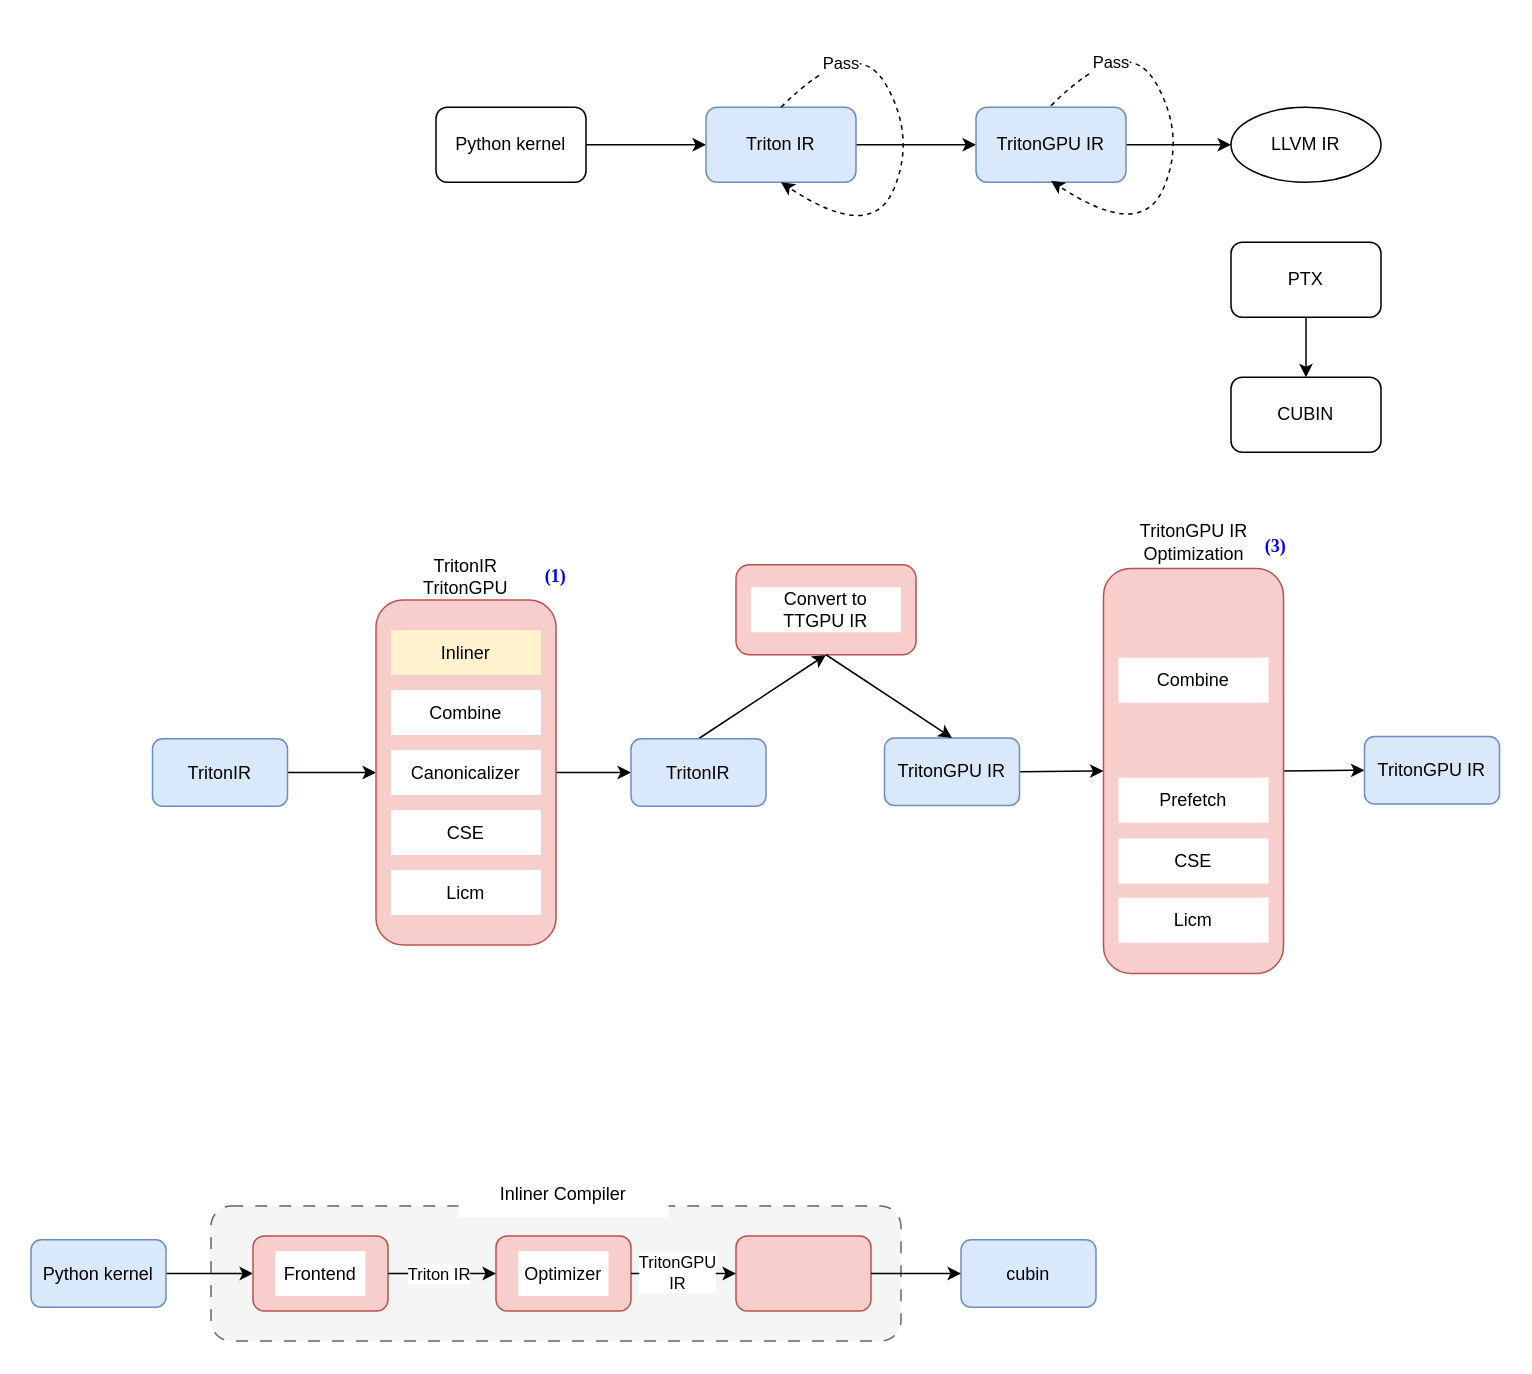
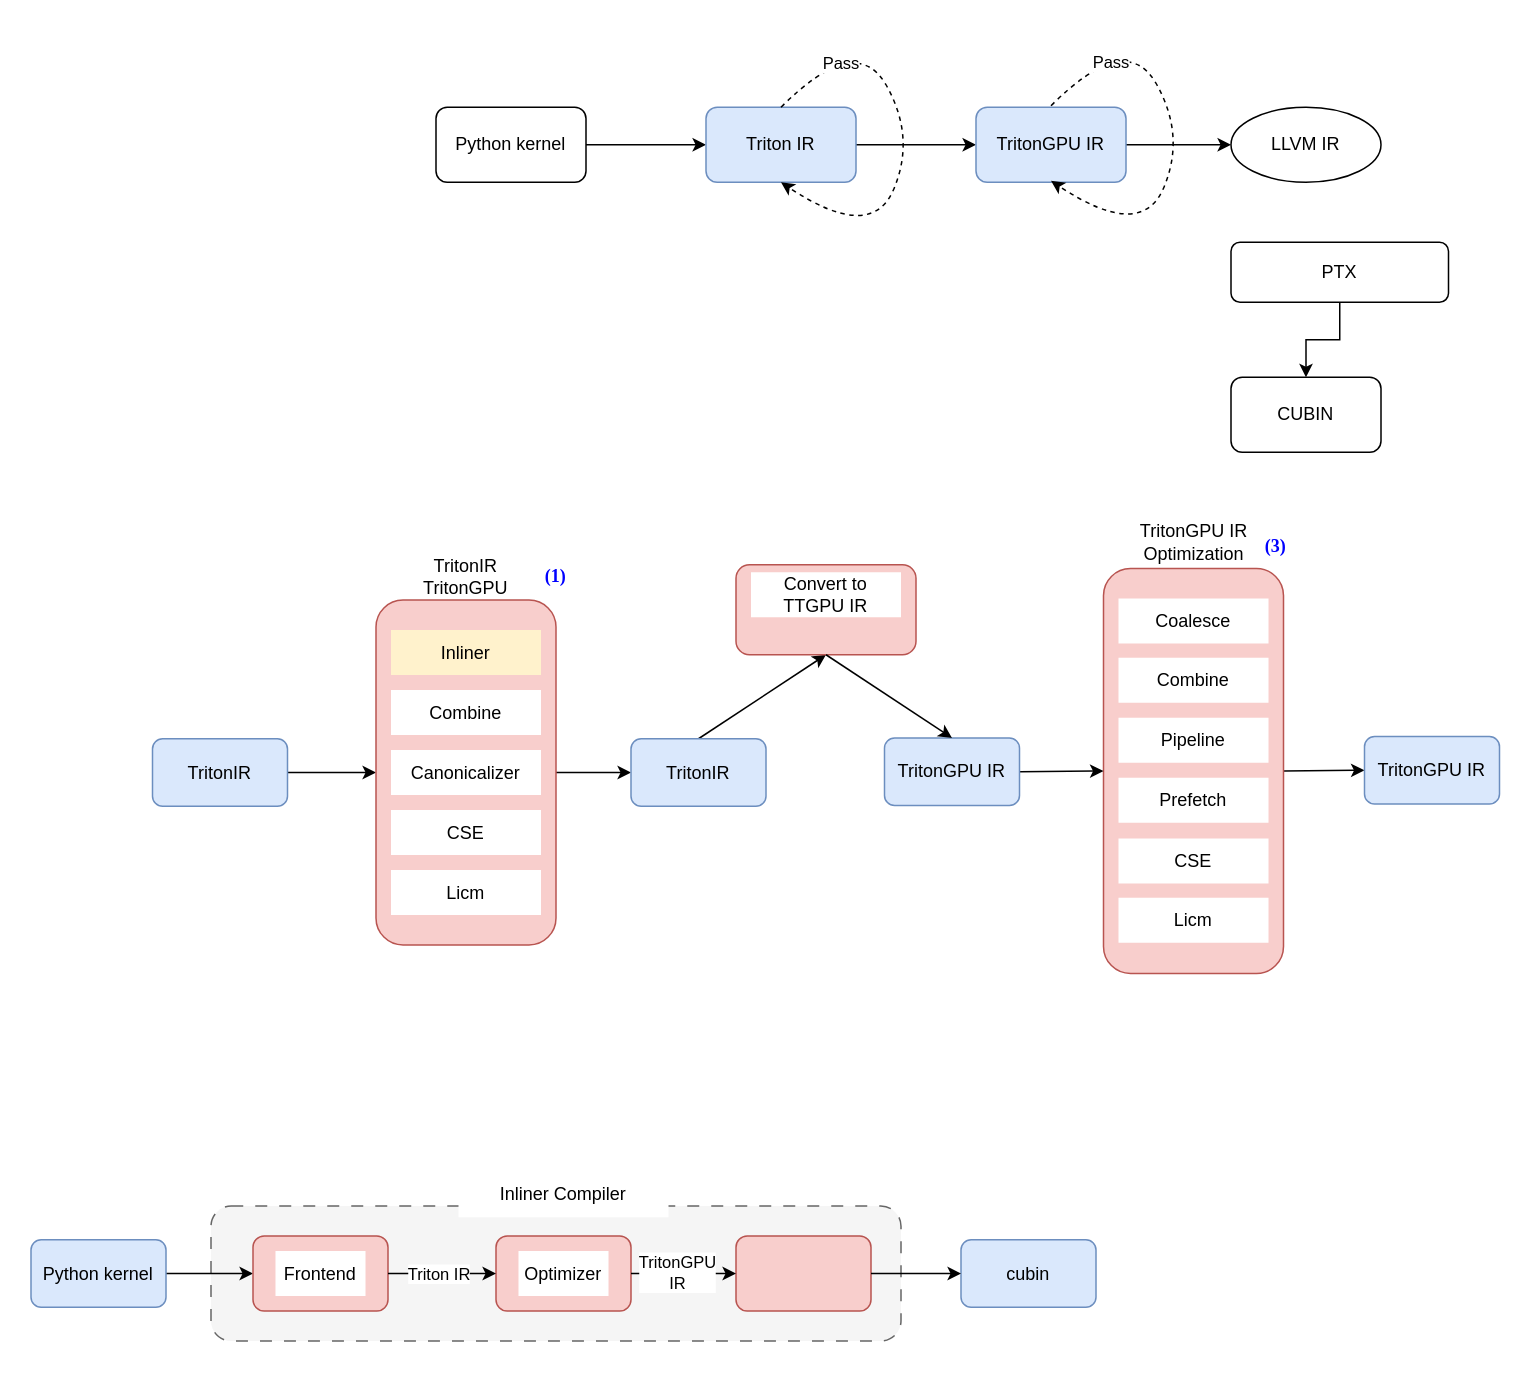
node "PTX": size 150x75 -> 218x60
node "Convert to TTGPU IR": moved (826, 610) -> (826, 595)
node "Coalesce": added
node "Pipeline": added
